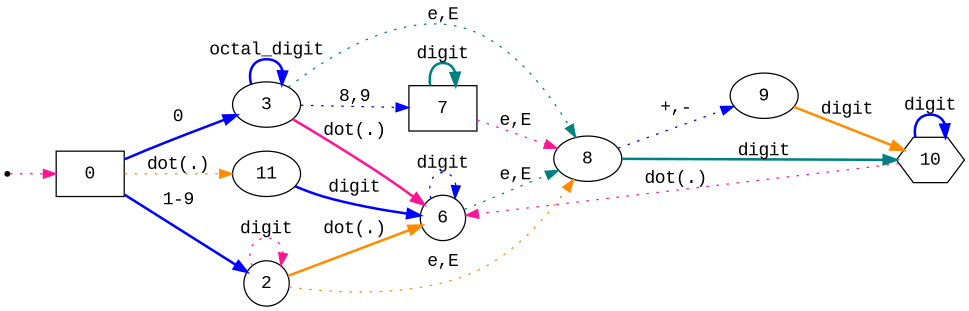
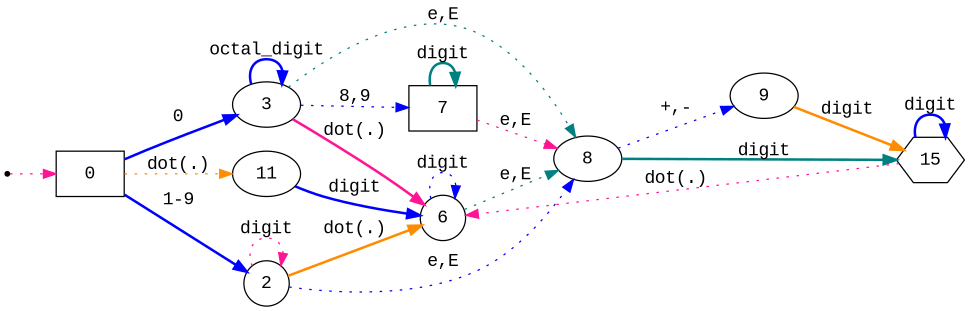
node "10": label "10" -> "15"
edge "2" -> "8": color darkorange -> blue
